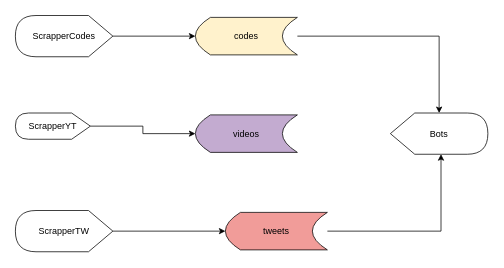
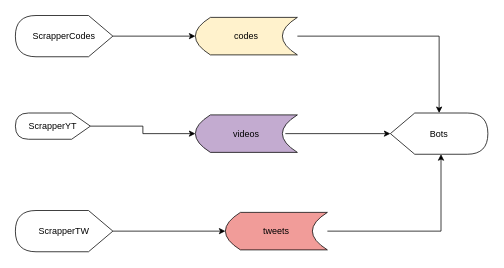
edge "videos" -> "Bots": added
